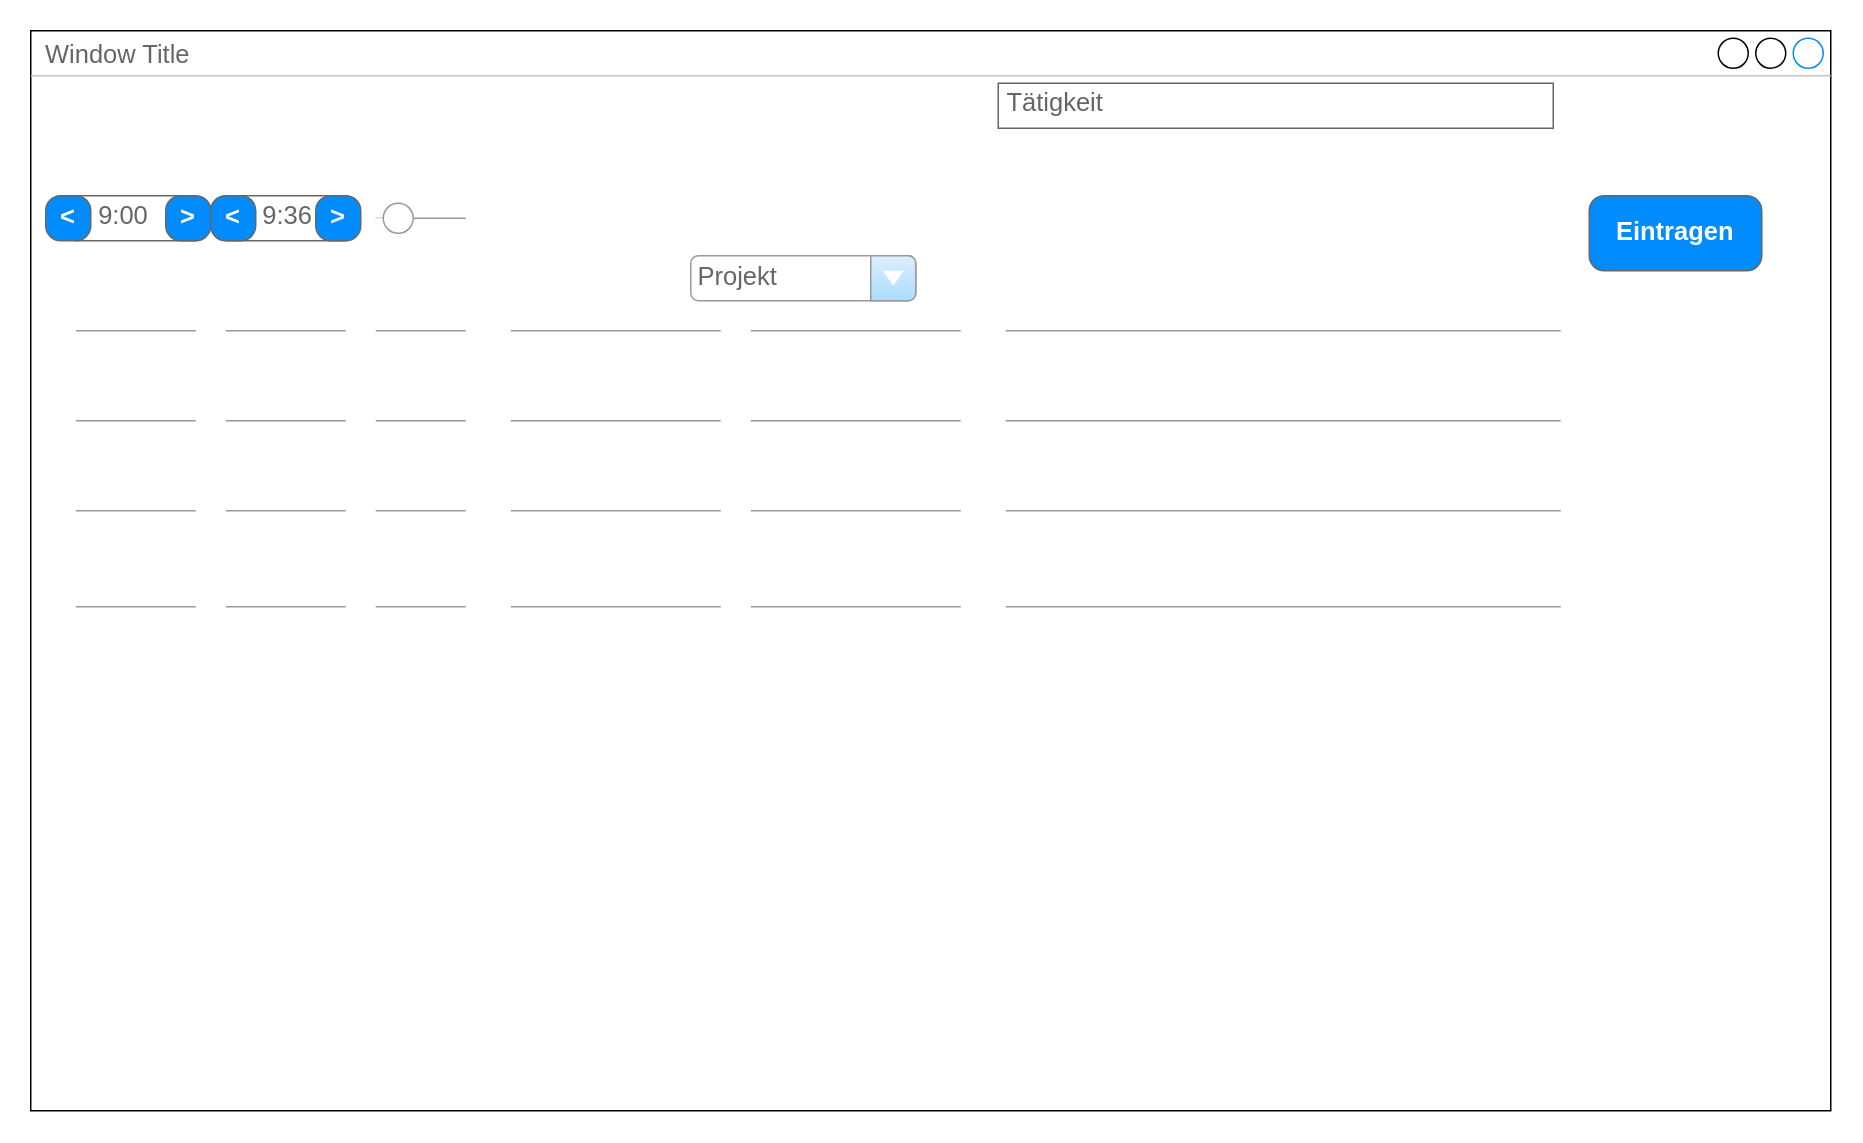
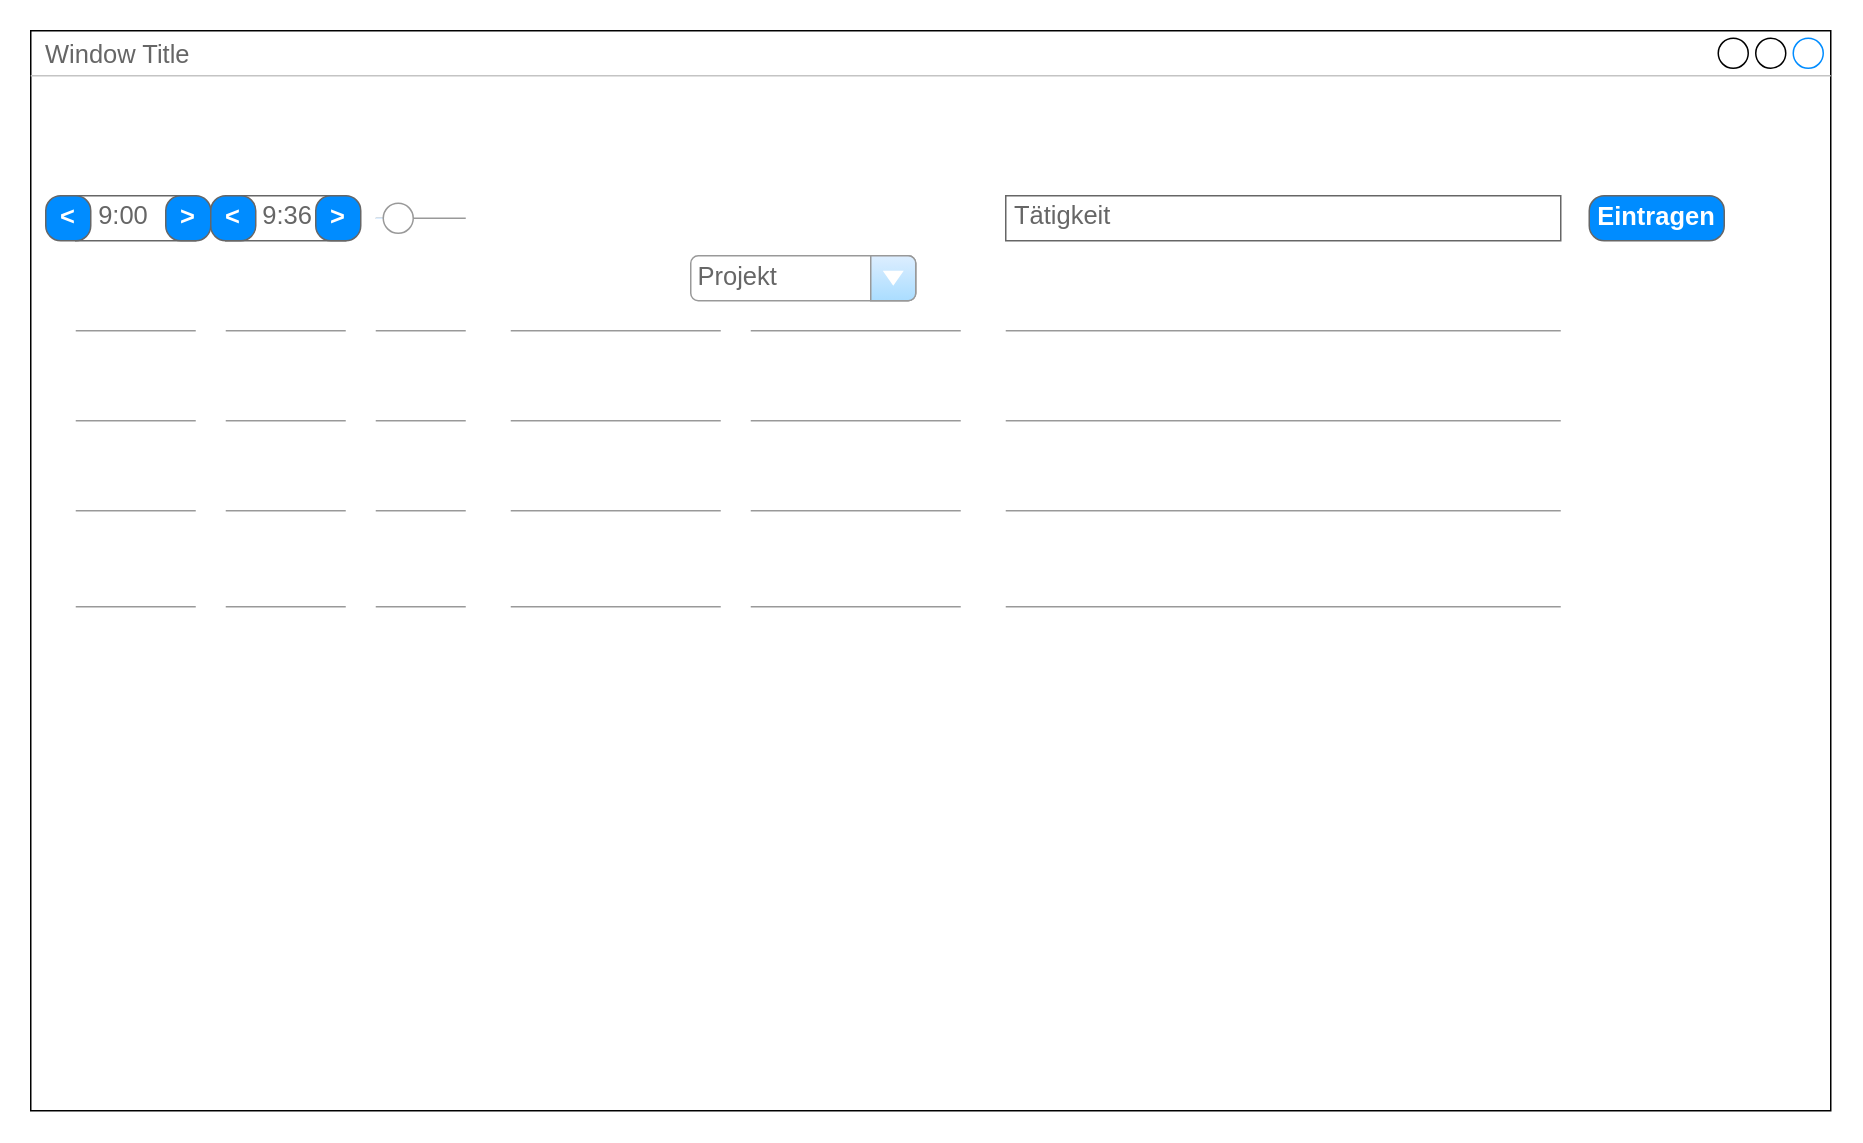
node "Tätigkeit": moved (1276, 106) -> (1283, 218)
node "Eintragen": size 173x75 -> 135x45
